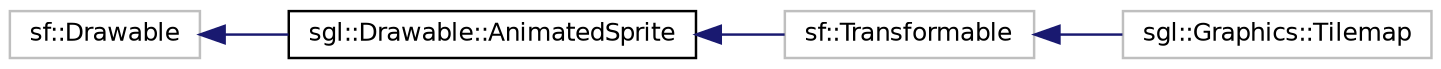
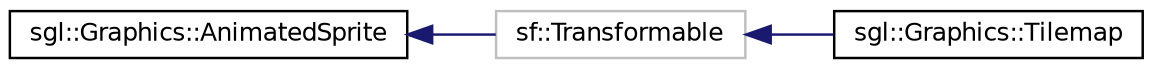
node "sf::Drawable": removed
node "sgl::Drawable::AnimatedSprite": label "sgl::Drawable::AnimatedSprite" -> "sgl::Graphics::AnimatedSprite"
node "sgl::Graphics::Tilemap": color grey75 -> black
